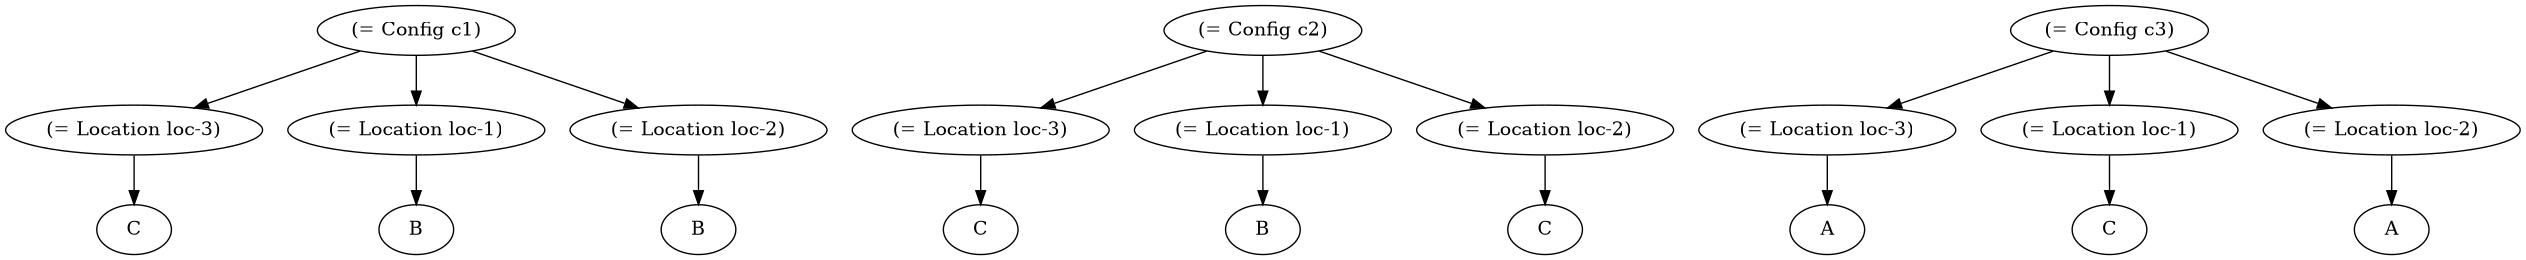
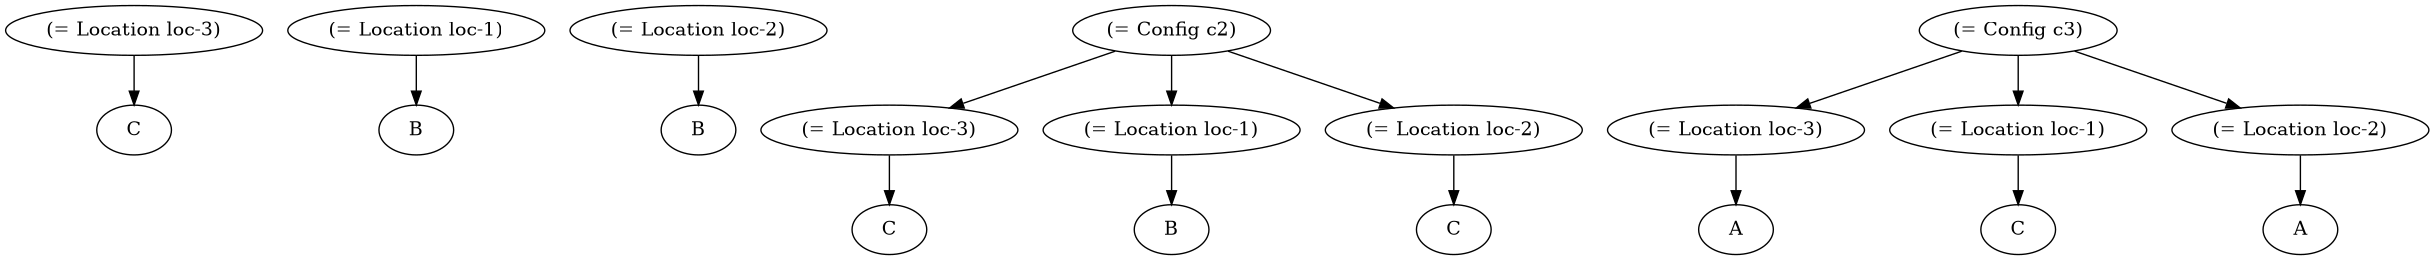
node "(= Config c1)": removed
